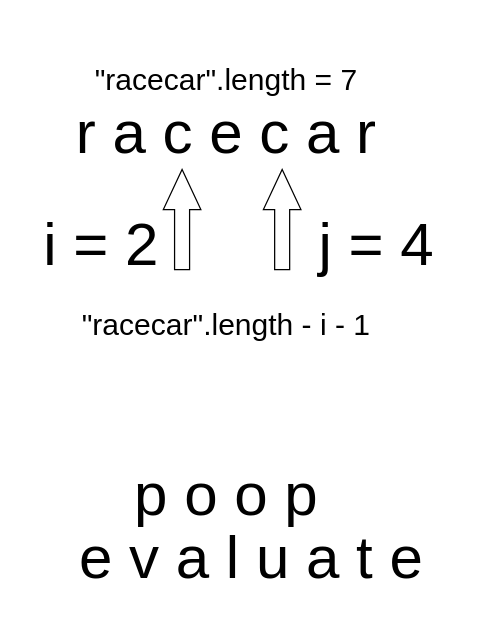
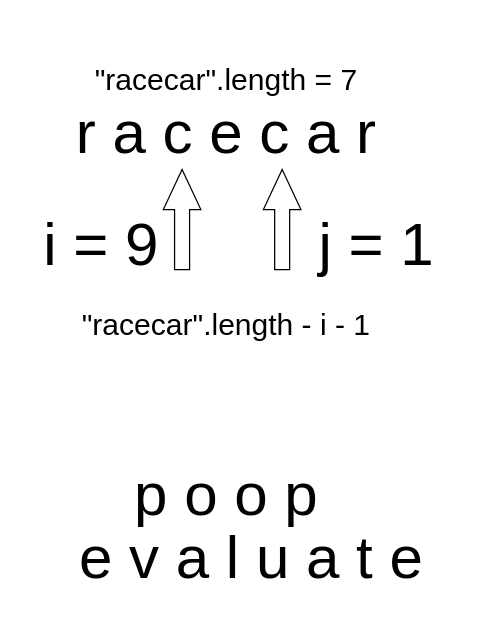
node "i = 2": label "i = 2" -> "i = 9"
node "j = 4": label "j = 4" -> "j = 1"
